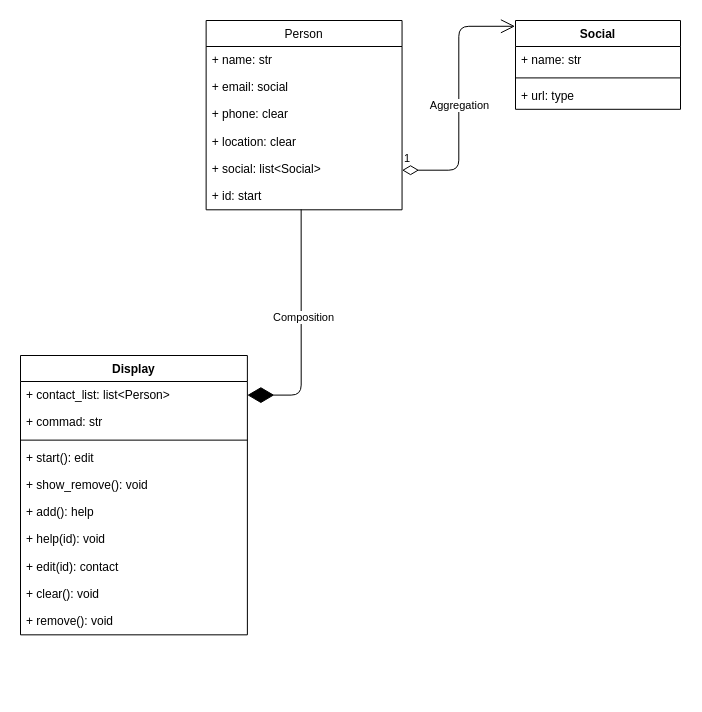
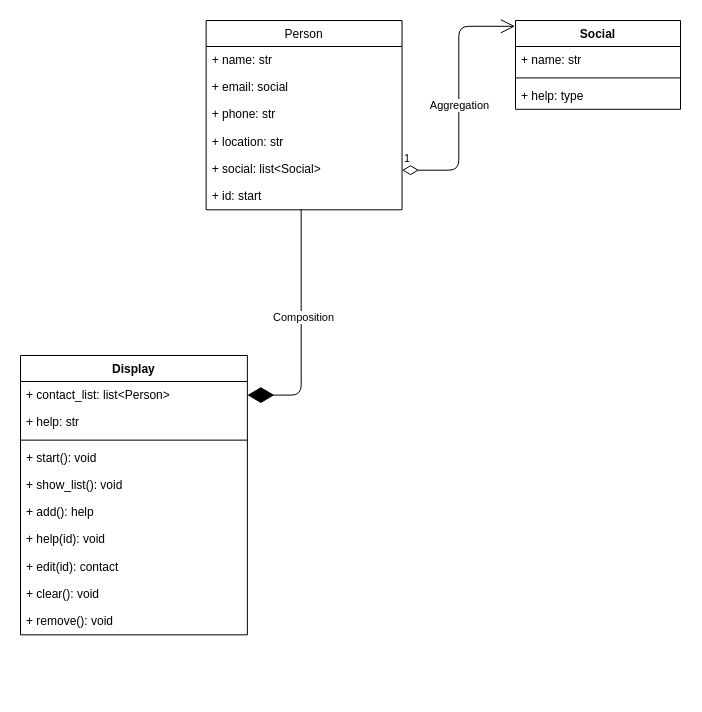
node "+ url: type": label "+ url: type" -> "+ help: type"
node "+ phone: clear": label "+ phone: clear" -> "+ phone: str"
node "+ location: clear": label "+ location: clear" -> "+ location: str"
node "+ commad: str": label "+ commad: str" -> "+ help: str"
node "+ start(): edit": label "+ start(): edit" -> "+ start(): void"
node "+ show_remove(): void": label "+ show_remove(): void" -> "+ show_list(): void"
